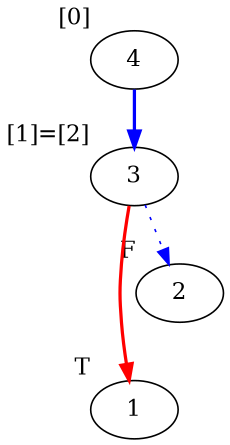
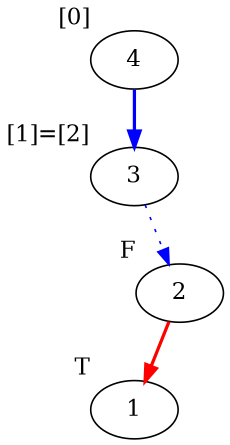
edge "3 [1]=[2]" -> "1 T": now "2 F" -> "1 T"
